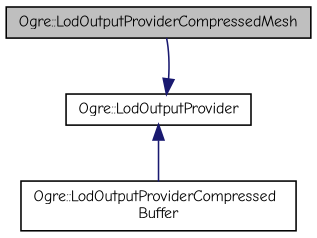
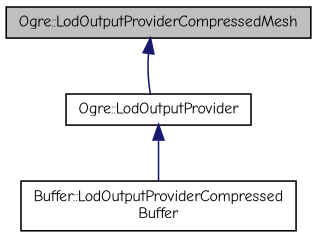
edge "Ogre::LodOutputProviderCompressedMesh" -> "Ogre::LodOutputProvider": reversed
node "Ogre::LodOutputProviderCompressed Buffer": label "Ogre::LodOutputProviderCompressed Buffer" -> "Buffer::LodOutputProviderCompressed Buffer"
